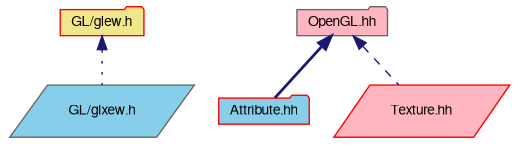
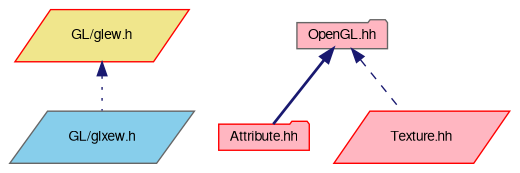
node "GL/glew.h": shape folder -> parallelogram
node "Attribute.hh": fillcolor skyblue -> lightpink
